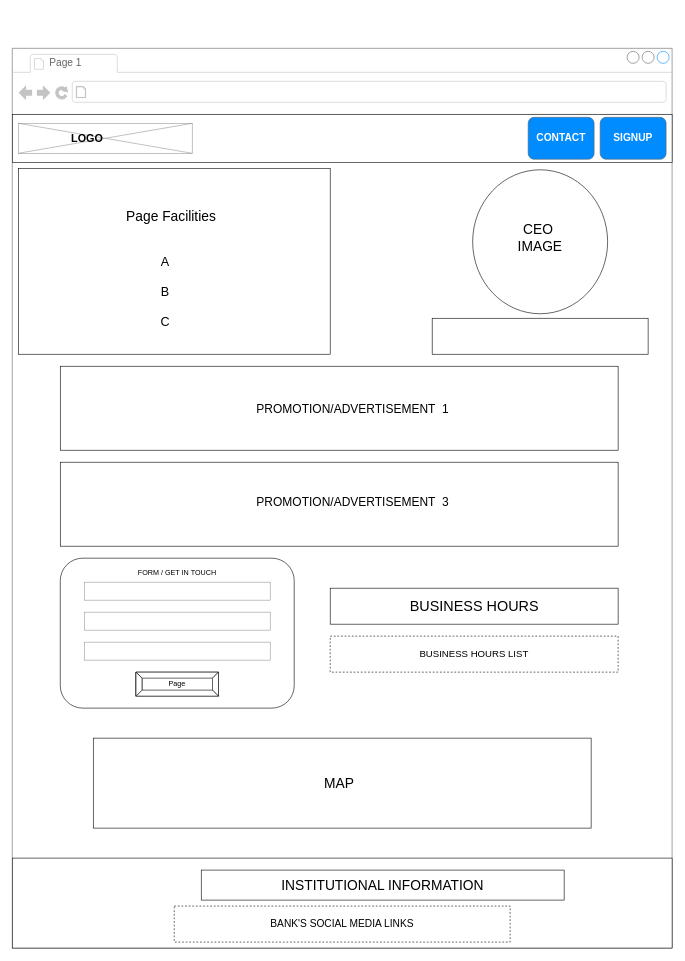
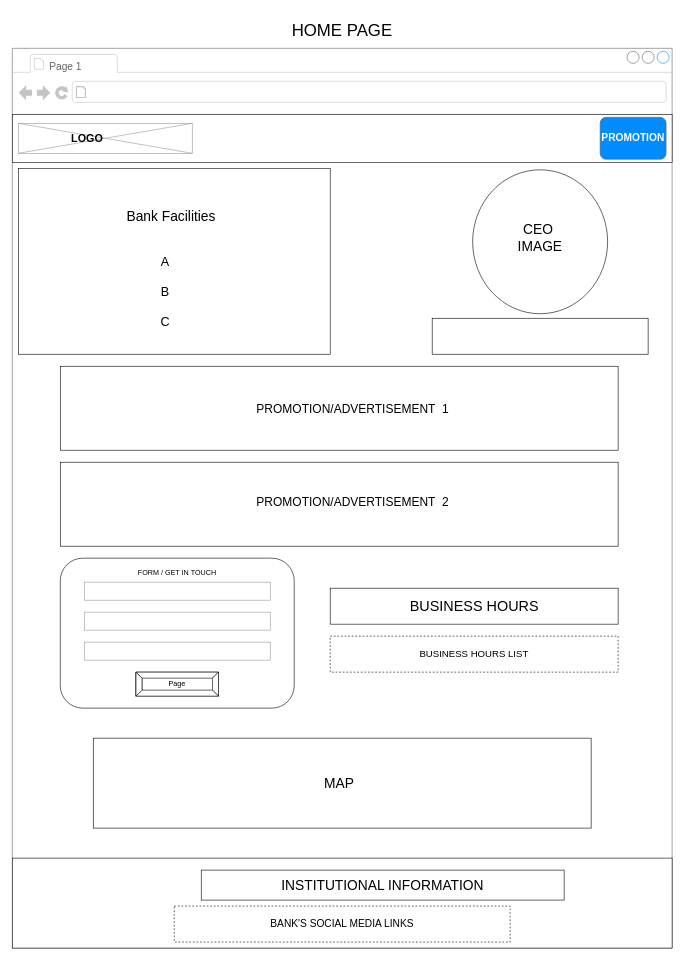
node "HOME PAGE": added
node "Page 1": size 66x16 -> 66x24
node "CONTACT": removed
node "SIGNUP": label "SIGNUP" -> "PROMOTION"
node "Page Facilities": label "Page Facilities" -> "Bank Facilities"
node "PROMOTION/ADVERTISEMENT 3": label "PROMOTION/ADVERTISEMENT 3" -> "PROMOTION/ADVERTISEMENT 2"
